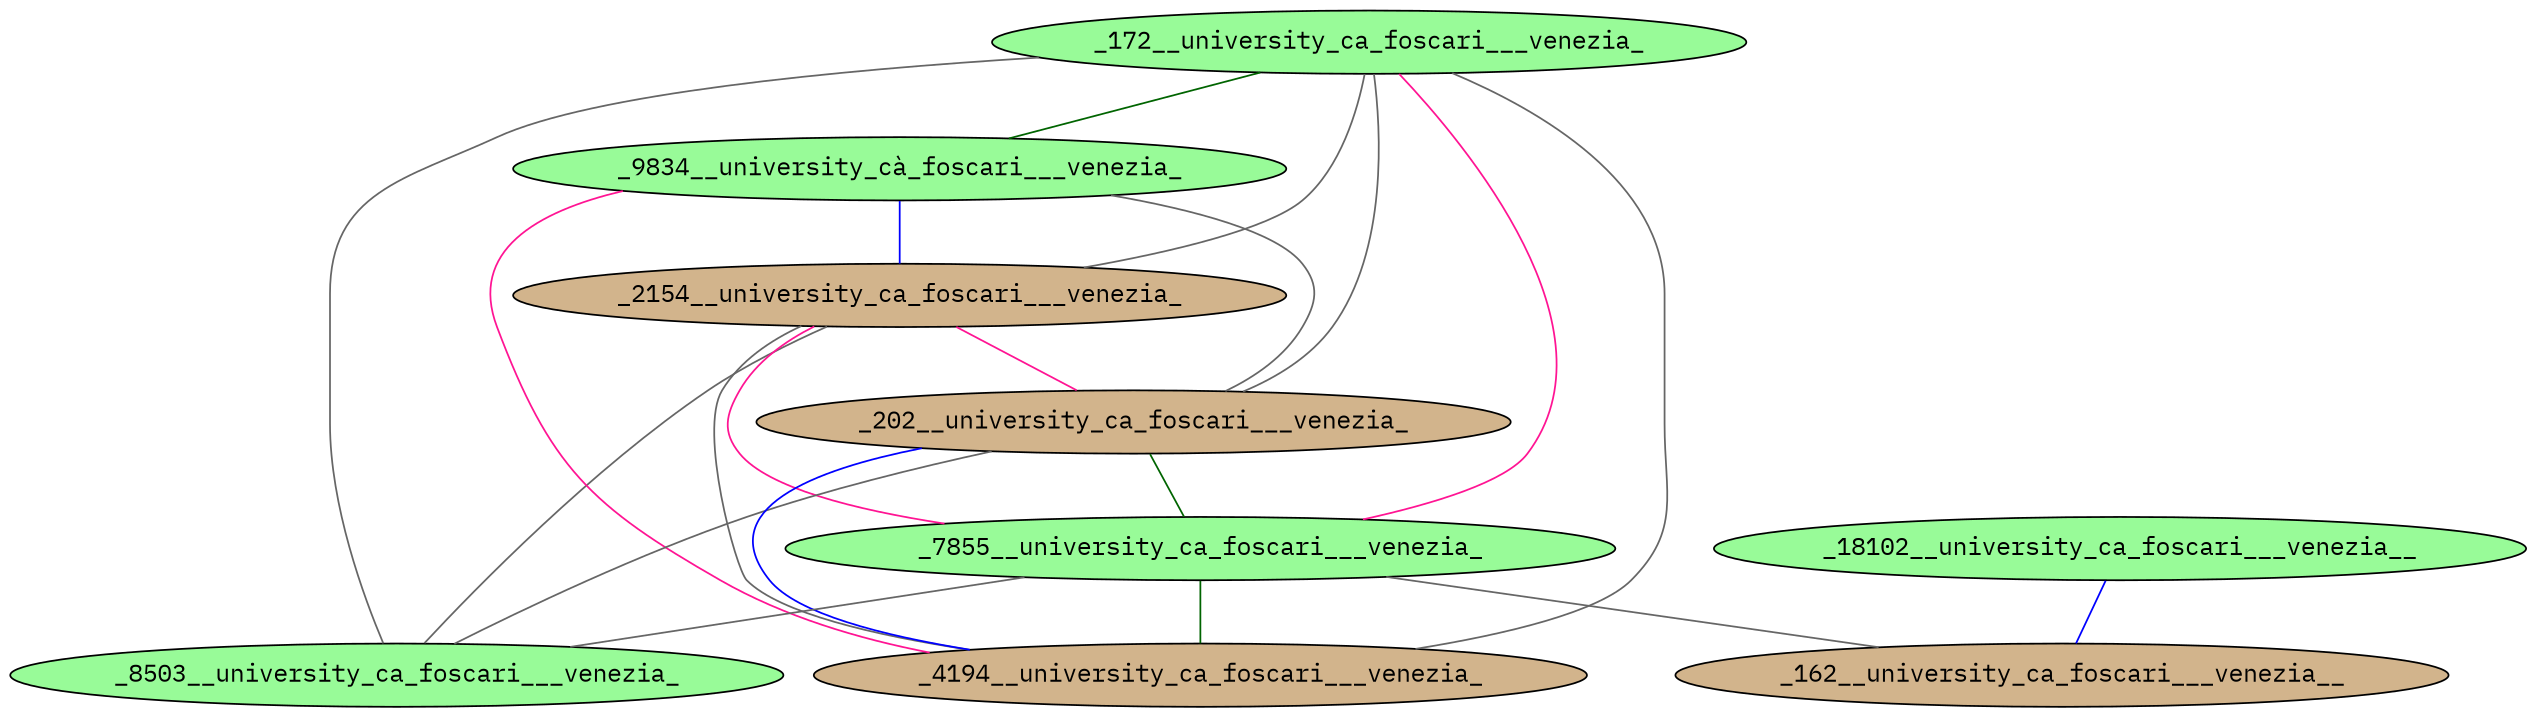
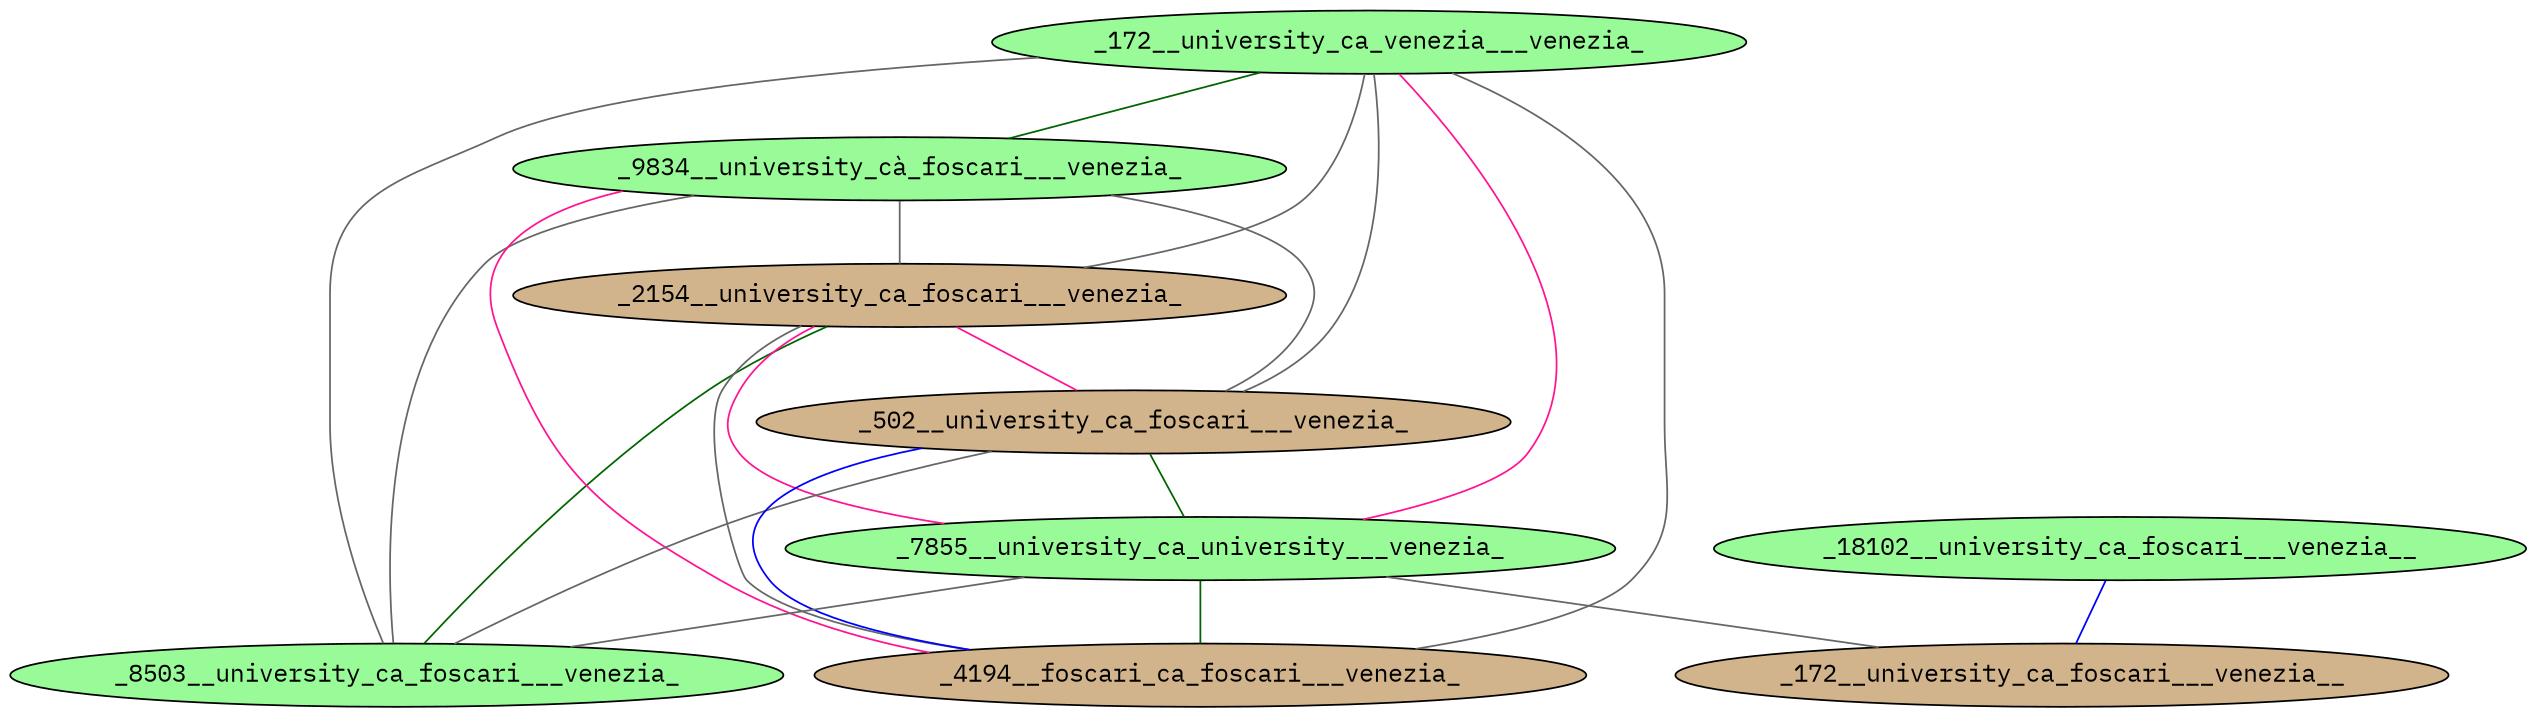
node "_172__university_ca_foscari___venezia_": label "_172__university_ca_foscari___venezia_" -> "_172__university_ca_venezia___venezia_"
edge "_9834__university_cà_foscari___venezia_" -- "_2154__university_ca_foscari___venezia_": color blue -> gray40
edge "_9834__university_cà_foscari___venezia_" -- "_8503__university_ca_foscari___venezia_": added
node "_202__university_ca_foscari___venezia_": label "_202__university_ca_foscari___venezia_" -> "_502__university_ca_foscari___venezia_"
edge "_2154__university_ca_foscari___venezia_" -- "_8503__university_ca_foscari___venezia_": color gray40 -> darkgreen
node "_7855__university_ca_foscari___venezia_": label "_7855__university_ca_foscari___venezia_" -> "_7855__university_ca_university___venezia_"
node "_4194__university_ca_foscari___venezia_": label "_4194__university_ca_foscari___venezia_" -> "_4194__foscari_ca_foscari___venezia_"
node "_162__university_ca_foscari___venezia__": label "_162__university_ca_foscari___venezia__" -> "_172__university_ca_foscari___venezia__"
